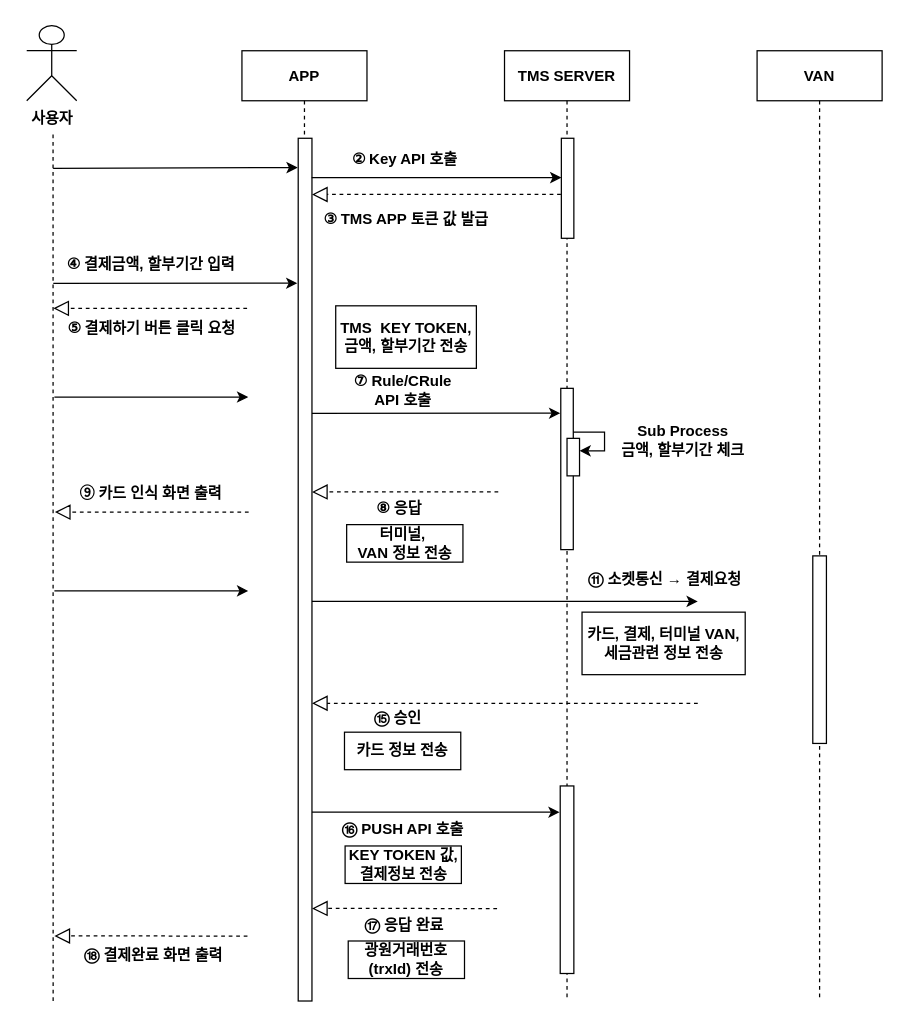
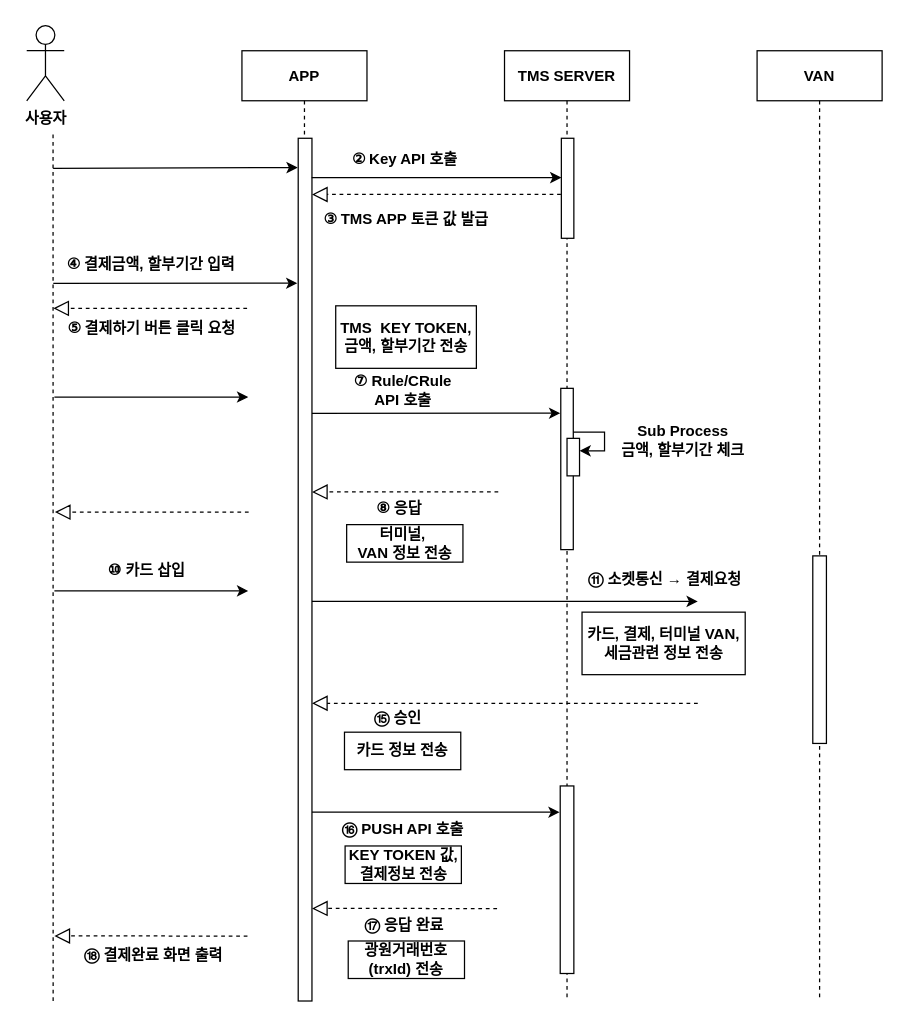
node "사용자": size 50x75 -> 38x75
node "⑨ 카드 인식 화면 출력": removed
node "⑩ 카드 삽입": added
